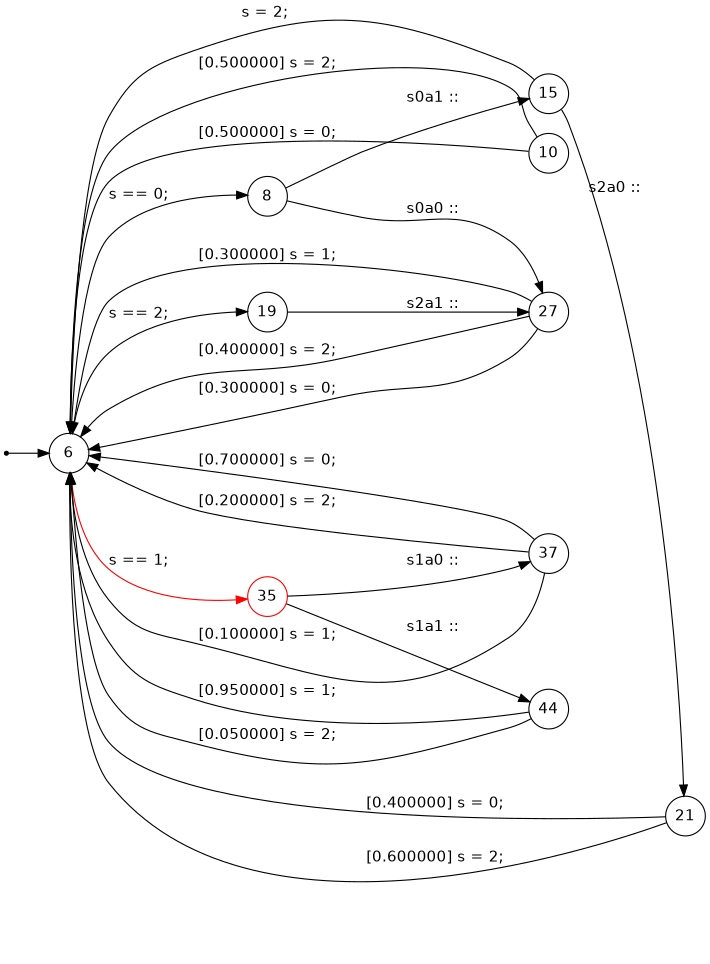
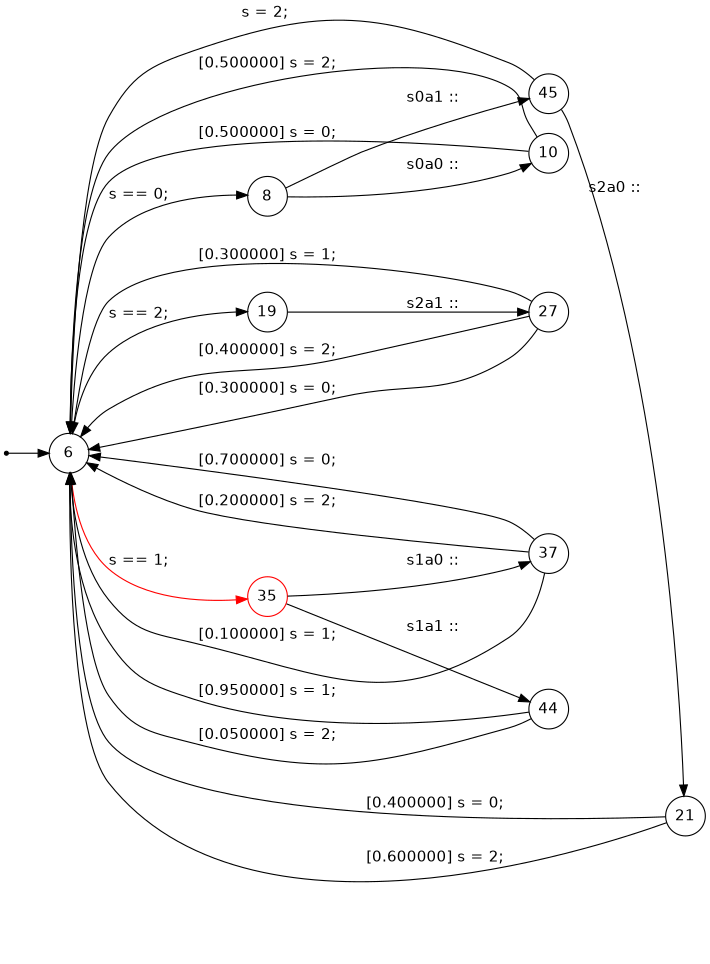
node "15": label "15" -> "45"
edge "8" -> "27": now "8" -> "10"
